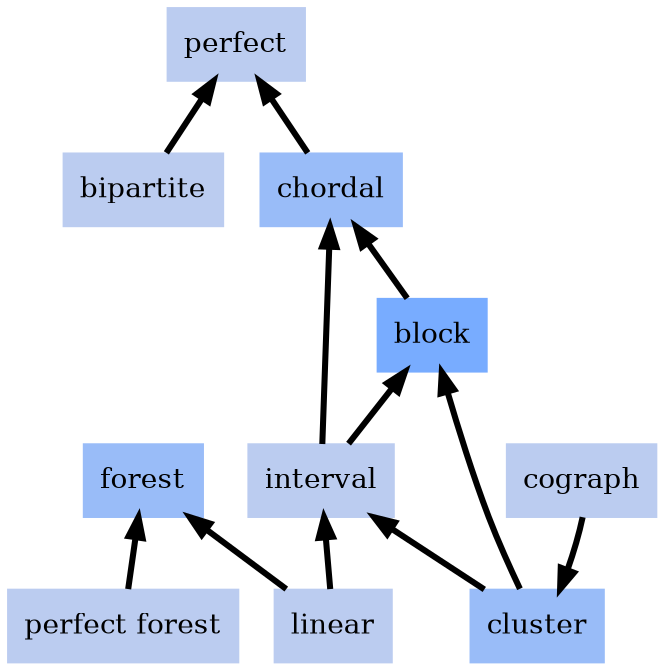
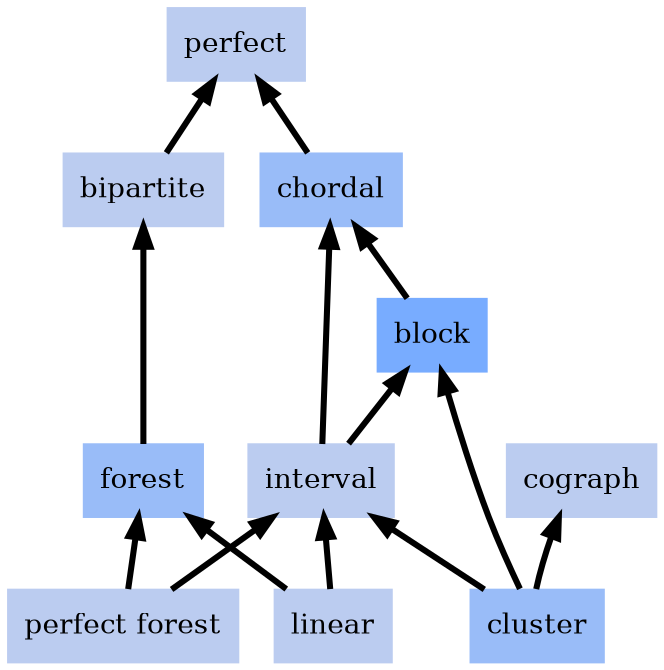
edge "forest" -> "bipartite": added
edge "cograph" -> "cluster": reversed
edge "perfect forest" -> "interval": added
